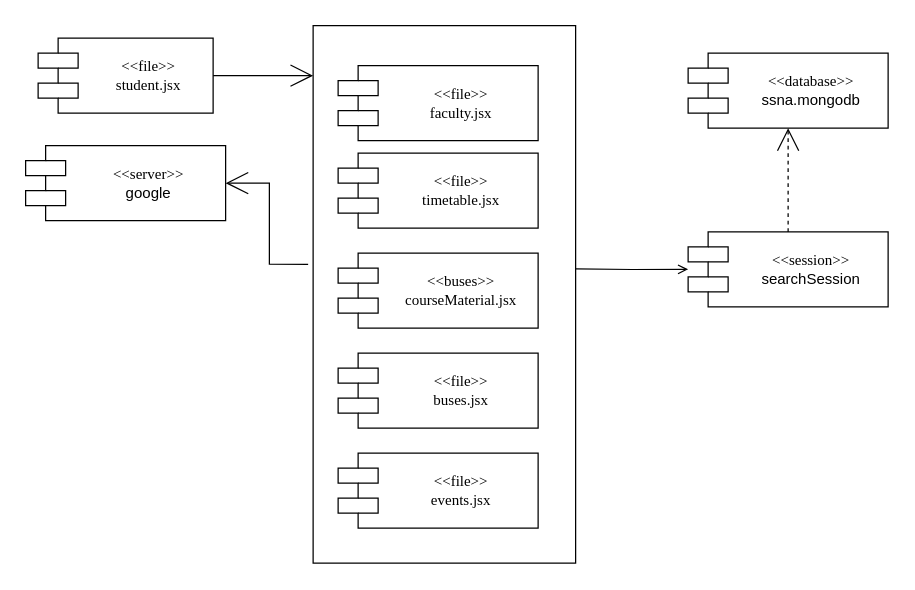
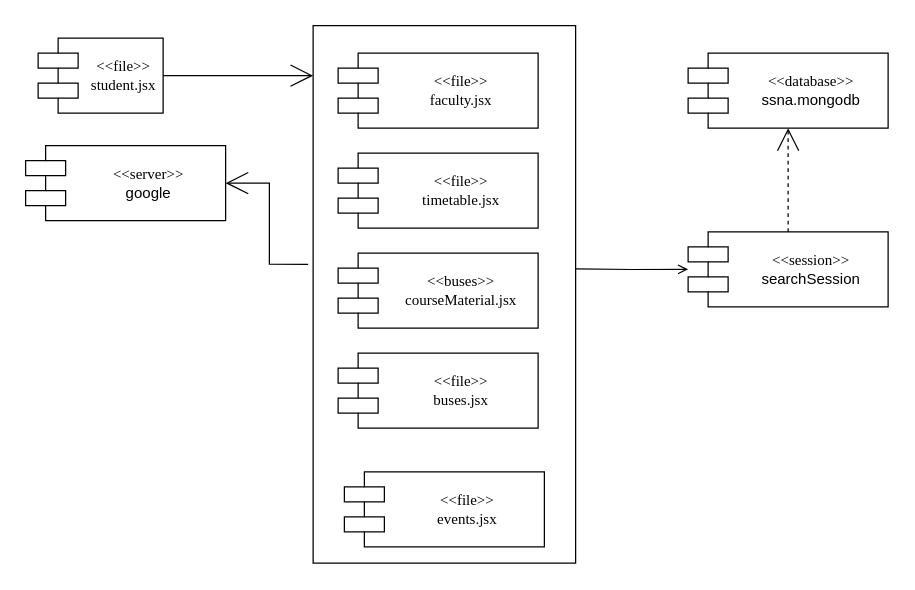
node "<<file>> student.jsx": size 175x75 -> 125x75
node "<<file>> faculty.jsx": moved (438, 103) -> (438, 91)
node "<<file>> events.jsx": moved (438, 491) -> (444, 509)
